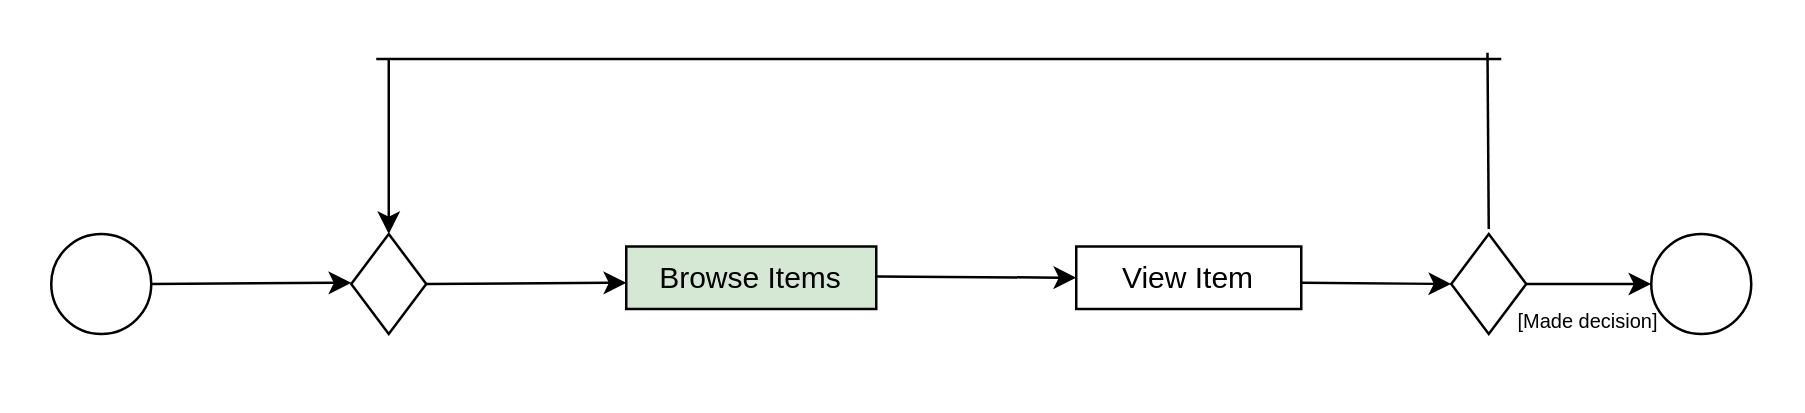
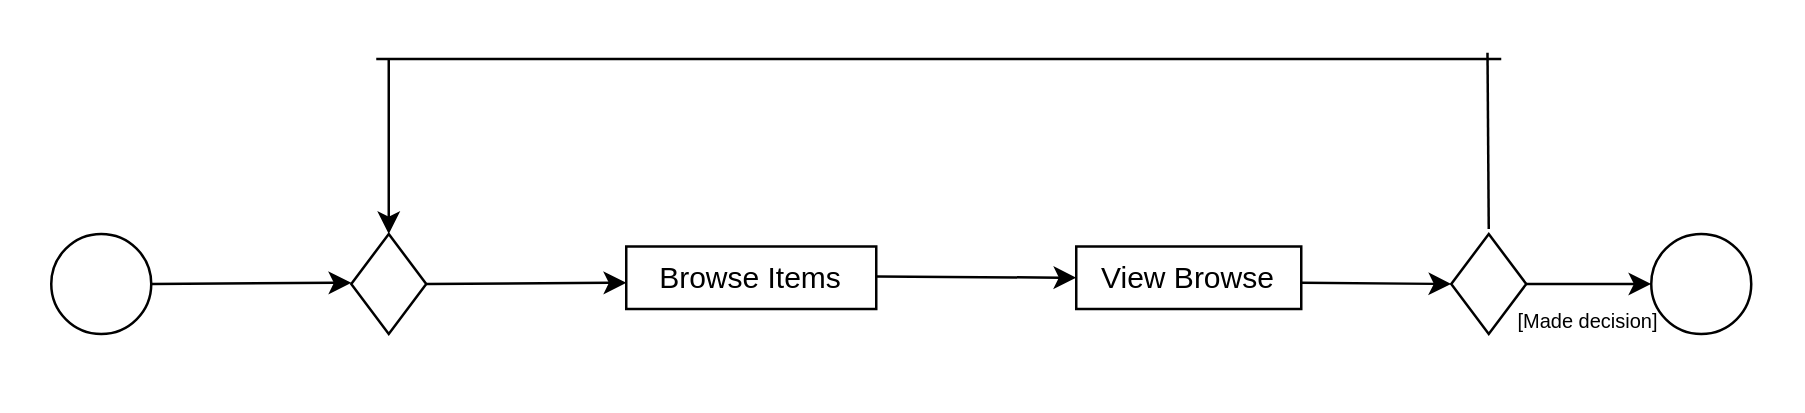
node "Browse Items": fillcolor #d5e8d4 -> #ffffff
node "View Item": label "View Item" -> "View Browse"
